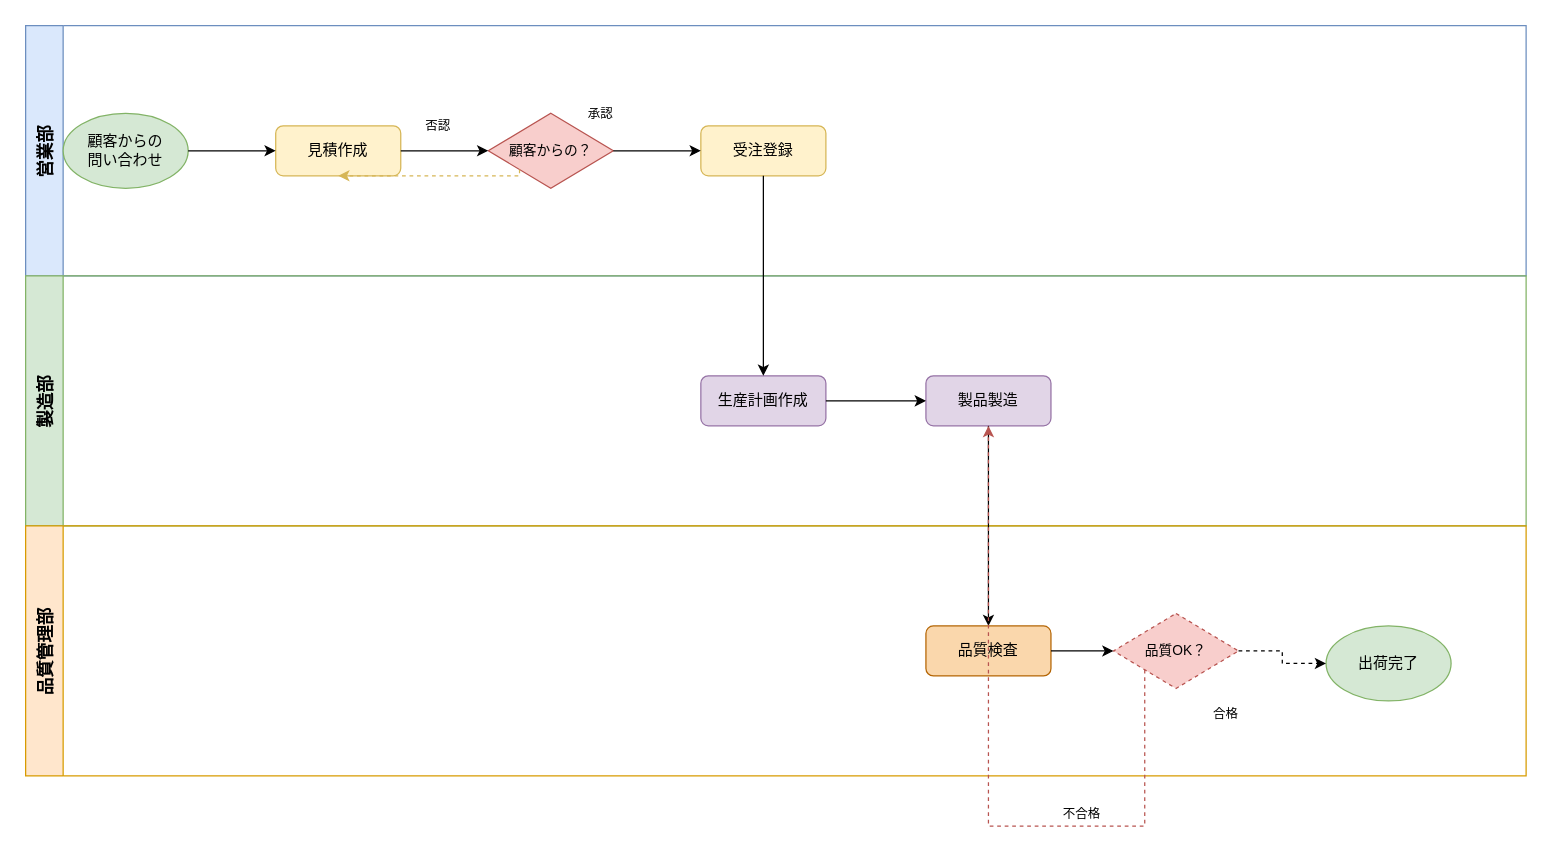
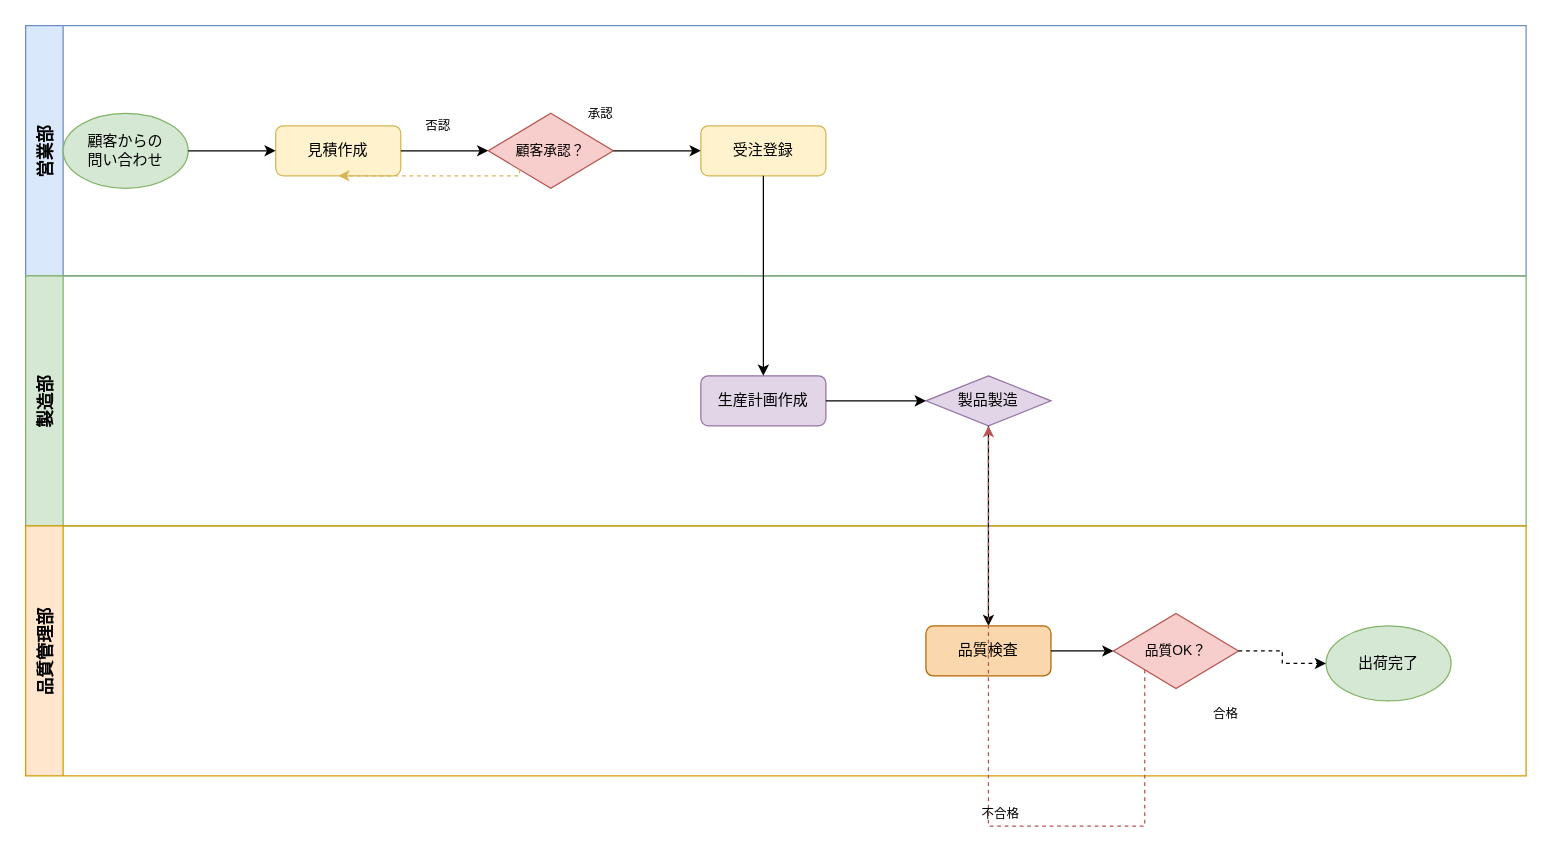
node "顧客からの？": label "顧客からの？" -> "顧客承認？"
node "製品製造": shape rounded rectangle -> diamond
node "品質OK？": style dashed -> solid
node "不合格": moved (1082, 813) -> (1001, 813)
